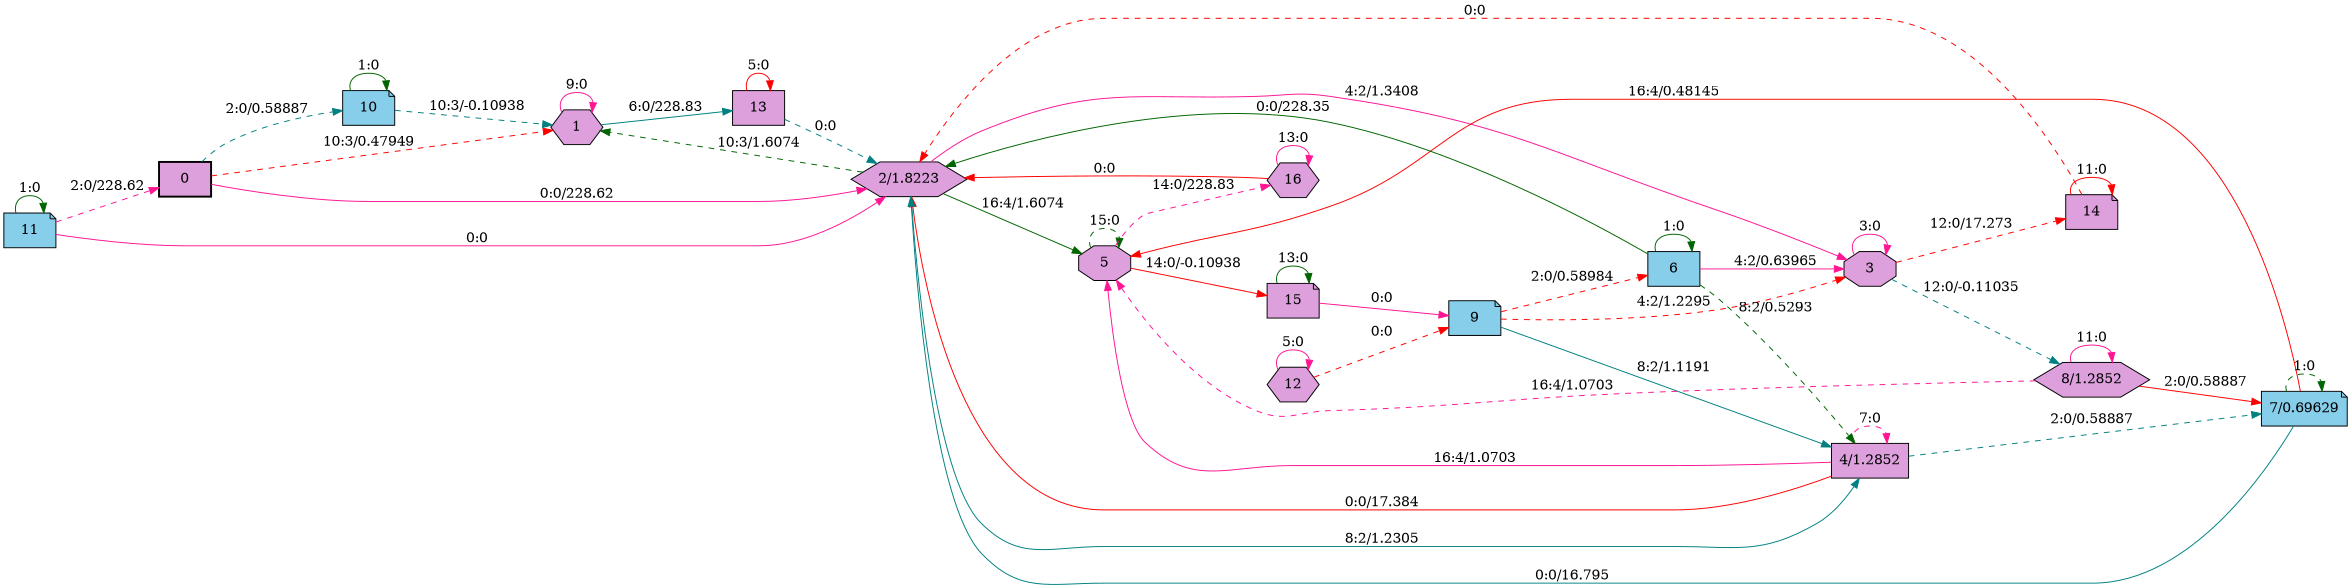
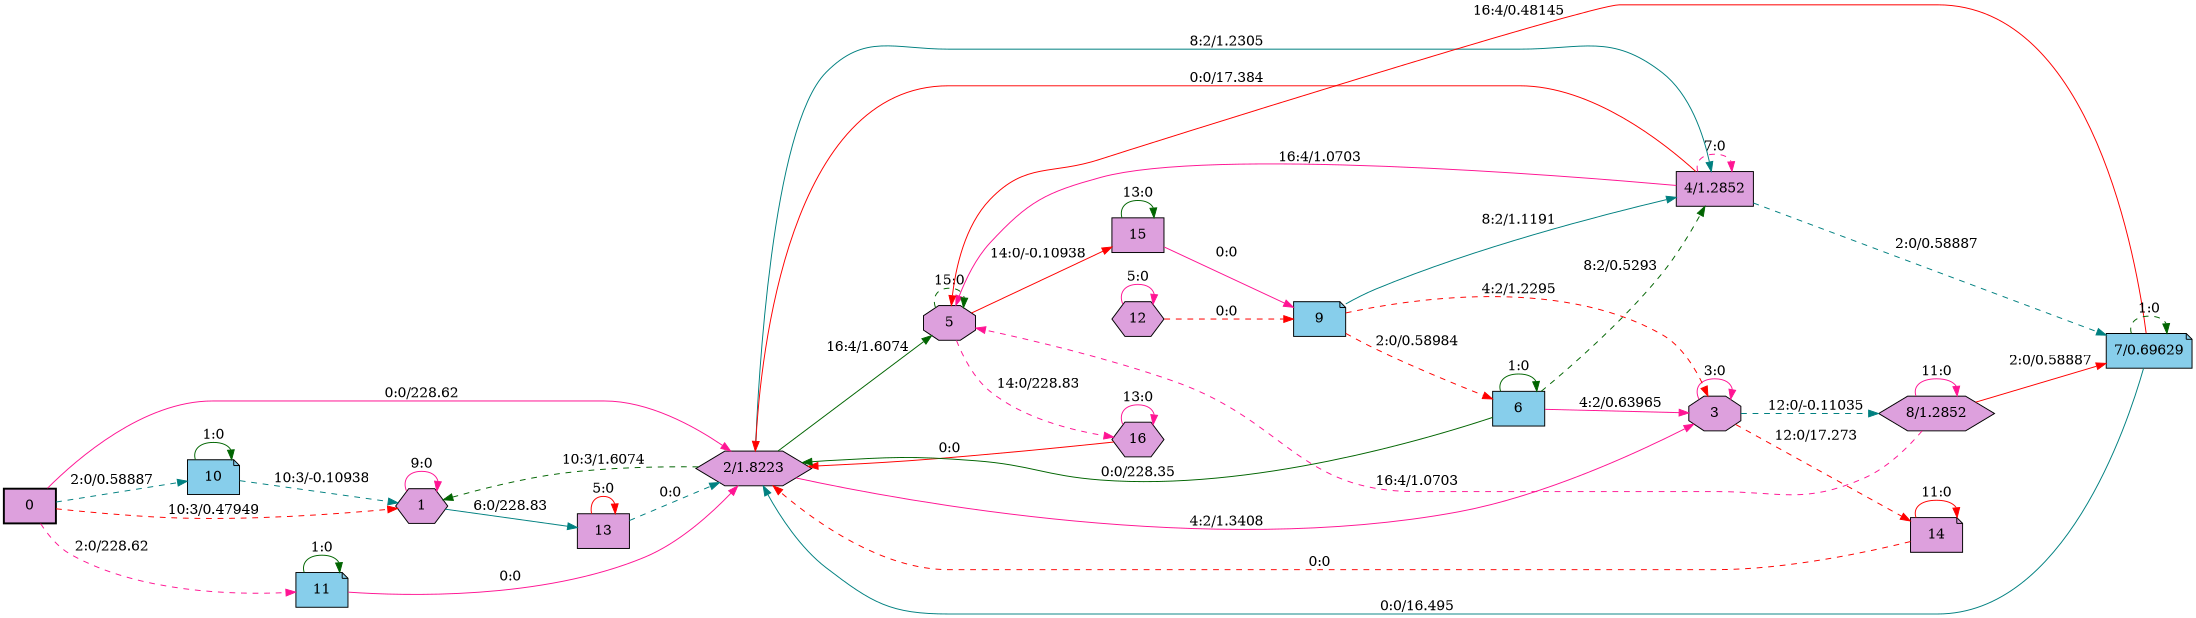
edge "11" -> "0": reversed
node "15": shape note -> box
edge "7/0.69629" -> "2/1.8223": label "0:0/16.795" -> "0:0/16.495"
